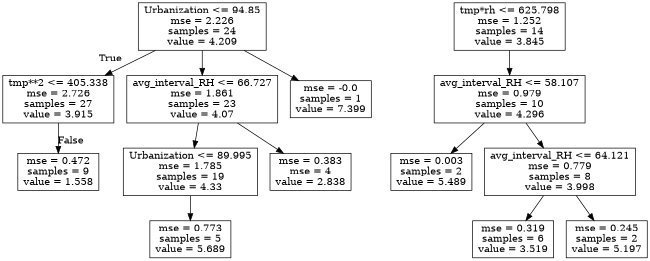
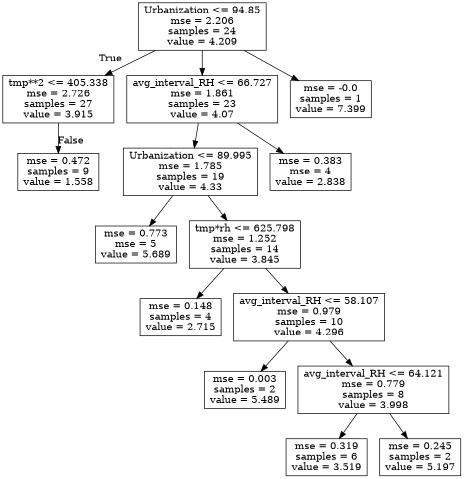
node "Urbanization <= 94.85 mse = 2.226 samples = 24 value = 4.209": label "Urbanization <= 94.85 mse = 2.226 samples = 24 value = 4.209" -> "Urbanization <= 94.85 mse = 2.206 samples = 24 value = 4.209"
edge "Urbanization <= 89.995 mse = 1.785 samples = 19 value = 4.33" -> "tmp*rh <= 625.798 mse = 1.252 samples = 14 value = 3.845": added
node "mse = 0.773 samples = 5 value = 5.689": label "mse = 0.773 samples = 5 value = 5.689" -> "mse = 0.773 mse = 5 value = 5.689"
node "mse = 0.148 samples = 4 value = 2.715": added
